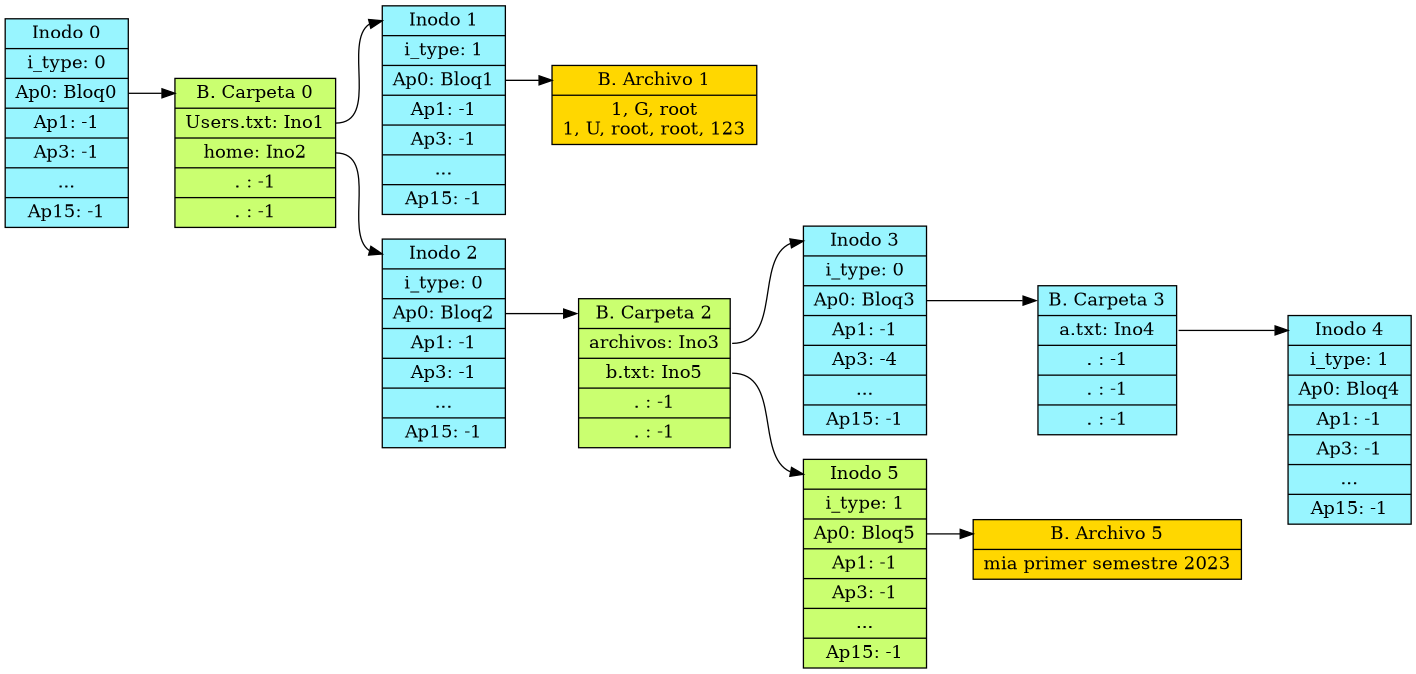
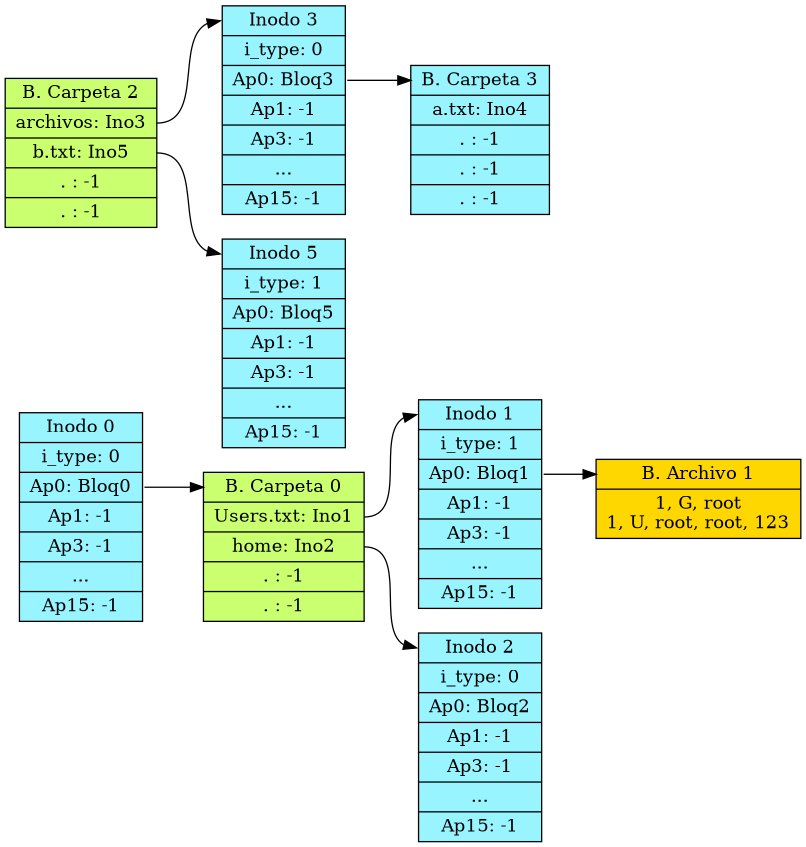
edge "Inodo 2" -> "B. Carpeta 2": removed
node "Inodo 3": text "Ap3: -4" -> "Ap3: -1"
node "Inodo 4": removed
node "B. Archivo 5": removed
node "Inodo 5": fillcolor darkolivegreen1 -> cadetblue1
